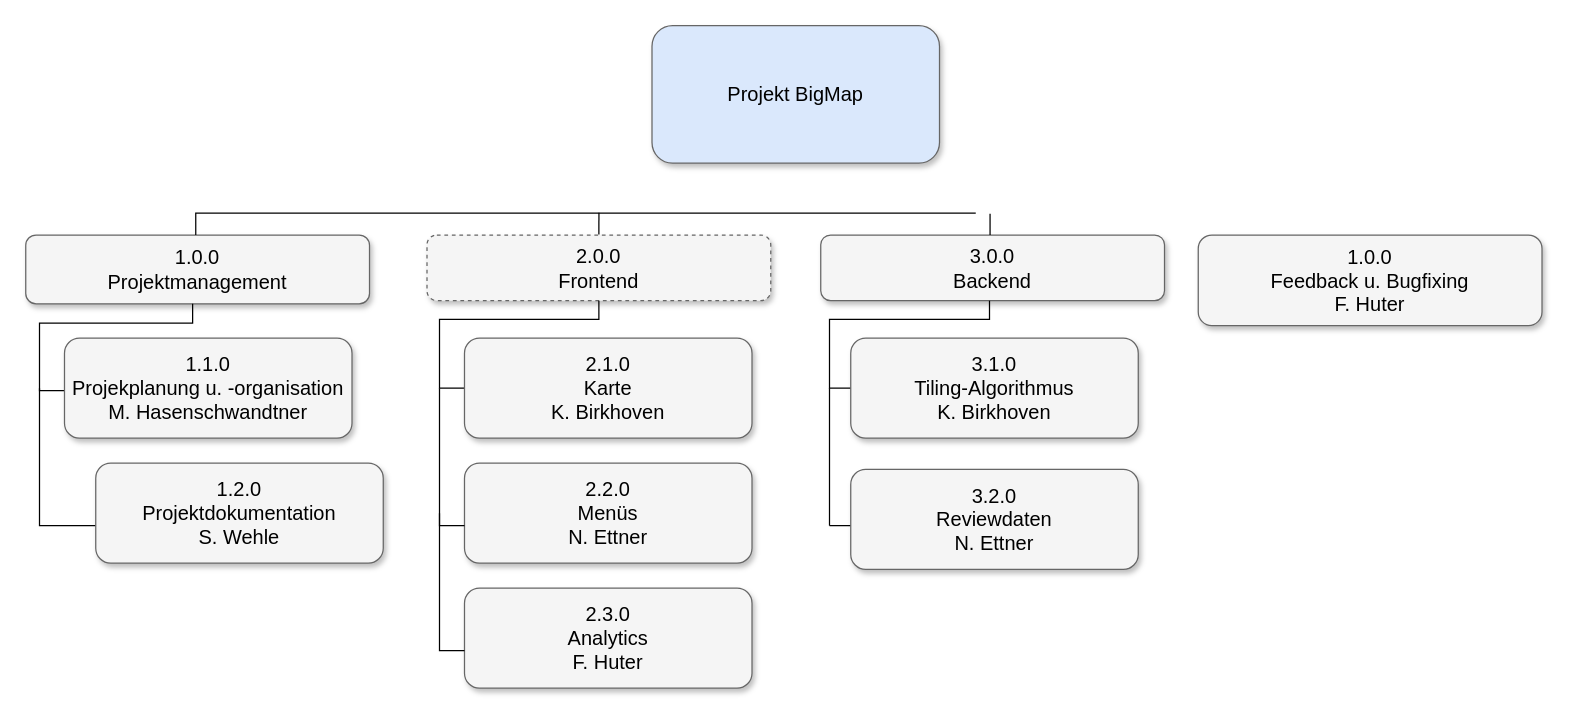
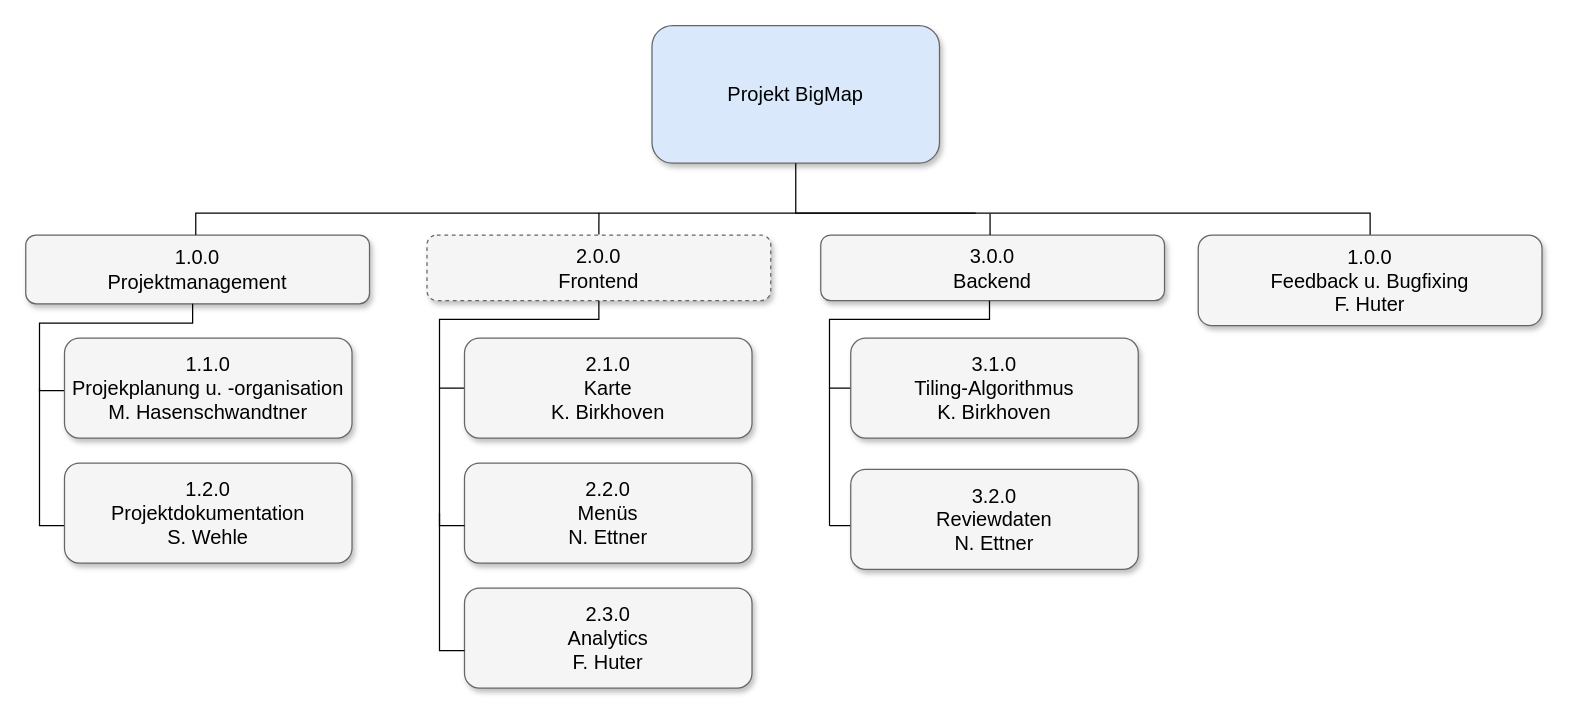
edge "Projekt BigMap" -- "1.0.0 Feedback u. Bugfixing F. Huter": added
node "1.2.0 Projektdokumentation S. Wehle": moved (239, 513) -> (208, 513)
